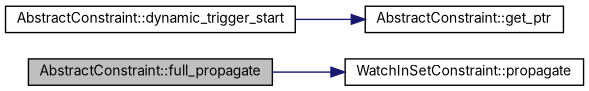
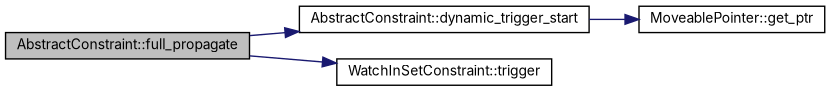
node "AbstractConstraint::get_ptr": label "AbstractConstraint::get_ptr" -> "MoveablePointer::get_ptr"
edge "AbstractConstraint::full_propagate" -> "AbstractConstraint::dynamic_trigger_start": added
node "WatchInSetConstraint::propagate": label "WatchInSetConstraint::propagate" -> "WatchInSetConstraint::trigger"
